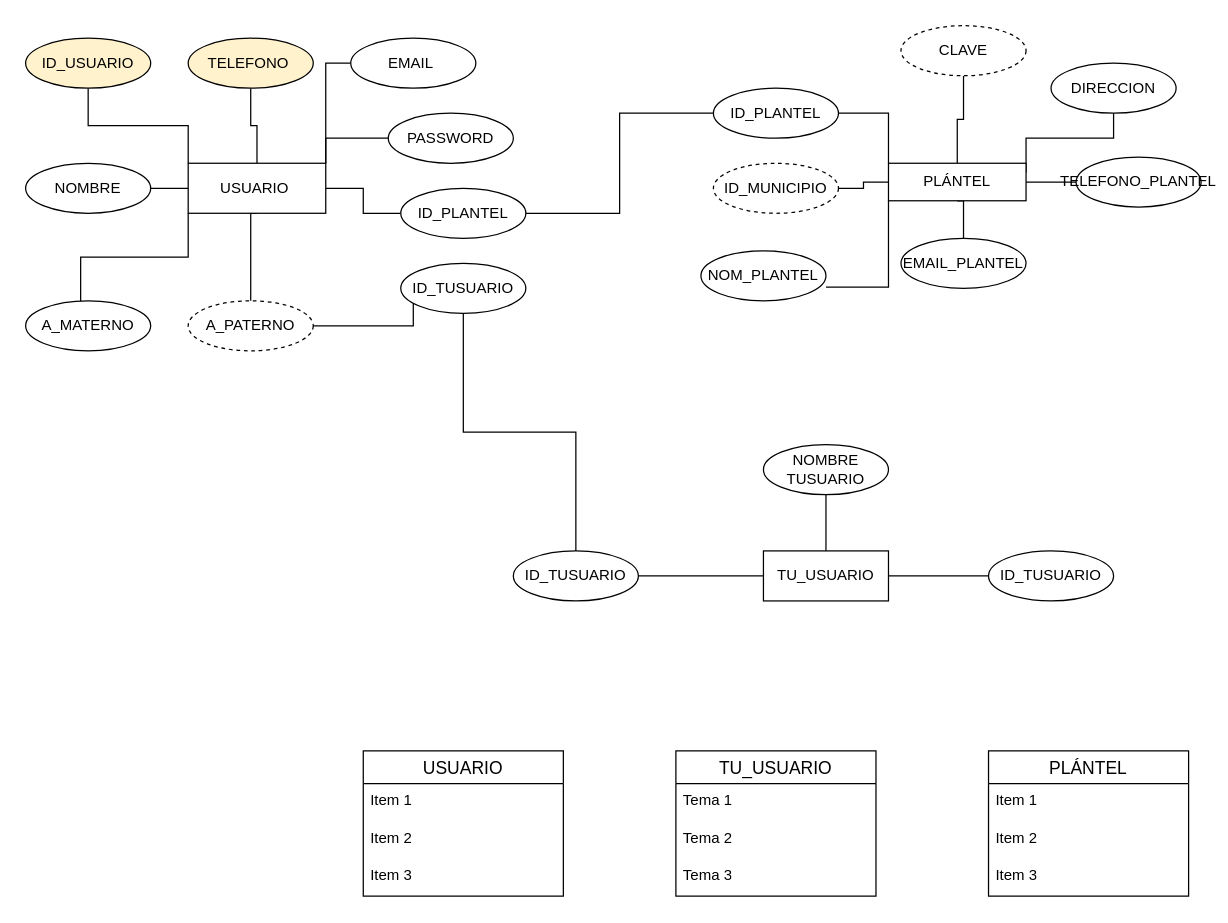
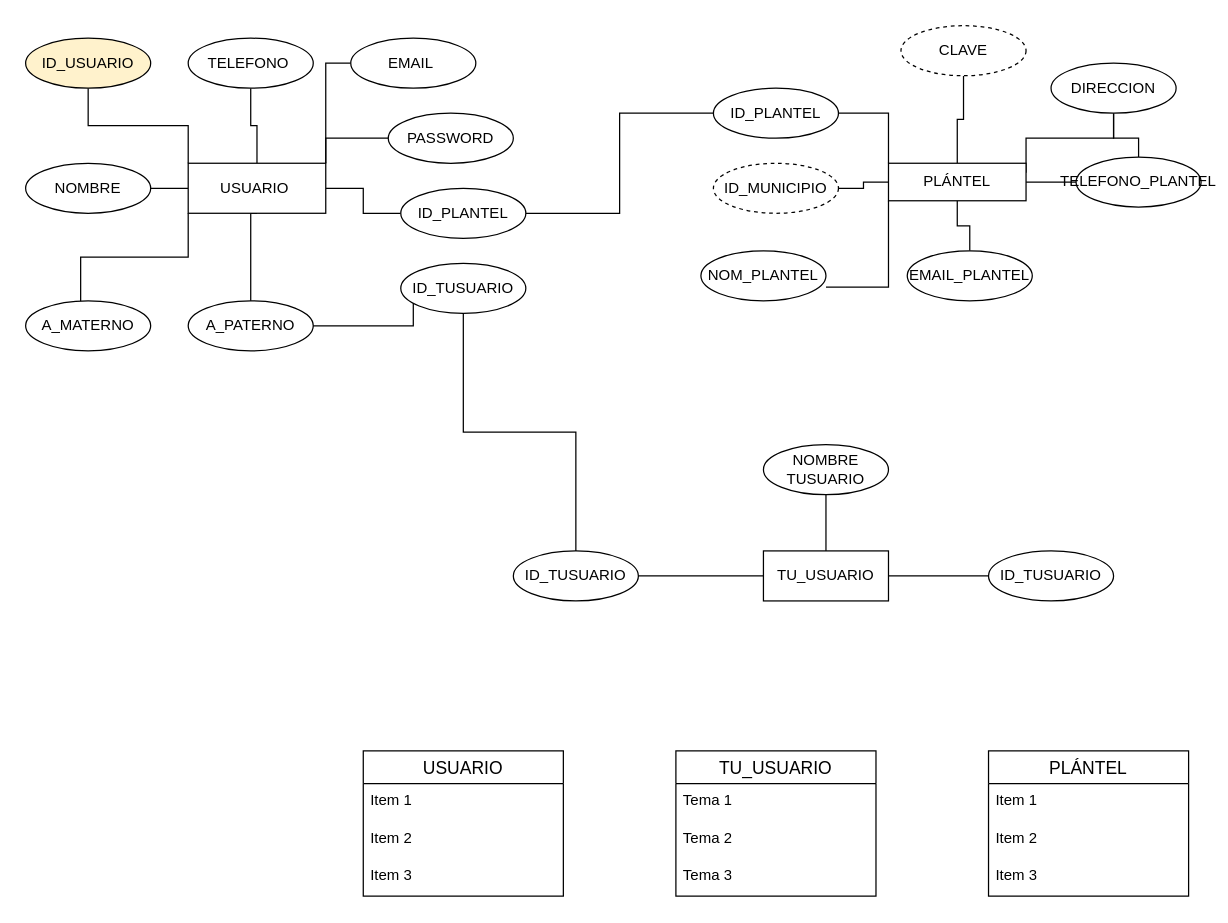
node "TELEFONO": fillcolor #fff2cc -> #ffffff
edge "DIRECCION" -- "TELEFONO_PLANTEL": added
node "EMAIL_PLANTEL": moved (963, 263) -> (969, 276)
node "A_PATERNO": style dashed -> solid
